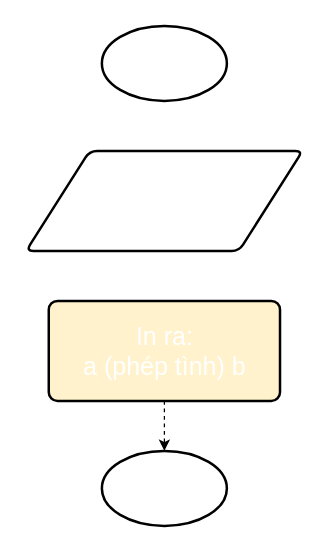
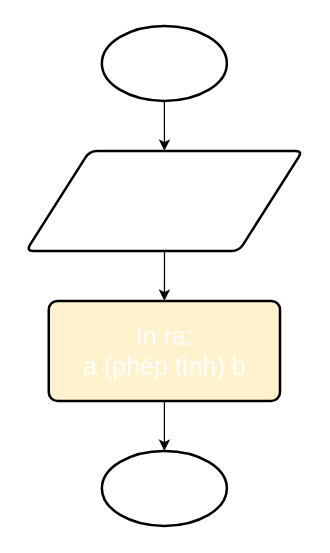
edge "Start" -> "Nhập a, bNhập phép tính": added
edge "Nhập a, bNhập phép tính" -> "In ra:a (phép tình) b": added
edge "In ra:a (phép tình) b" -> "End": style dashed -> solid
